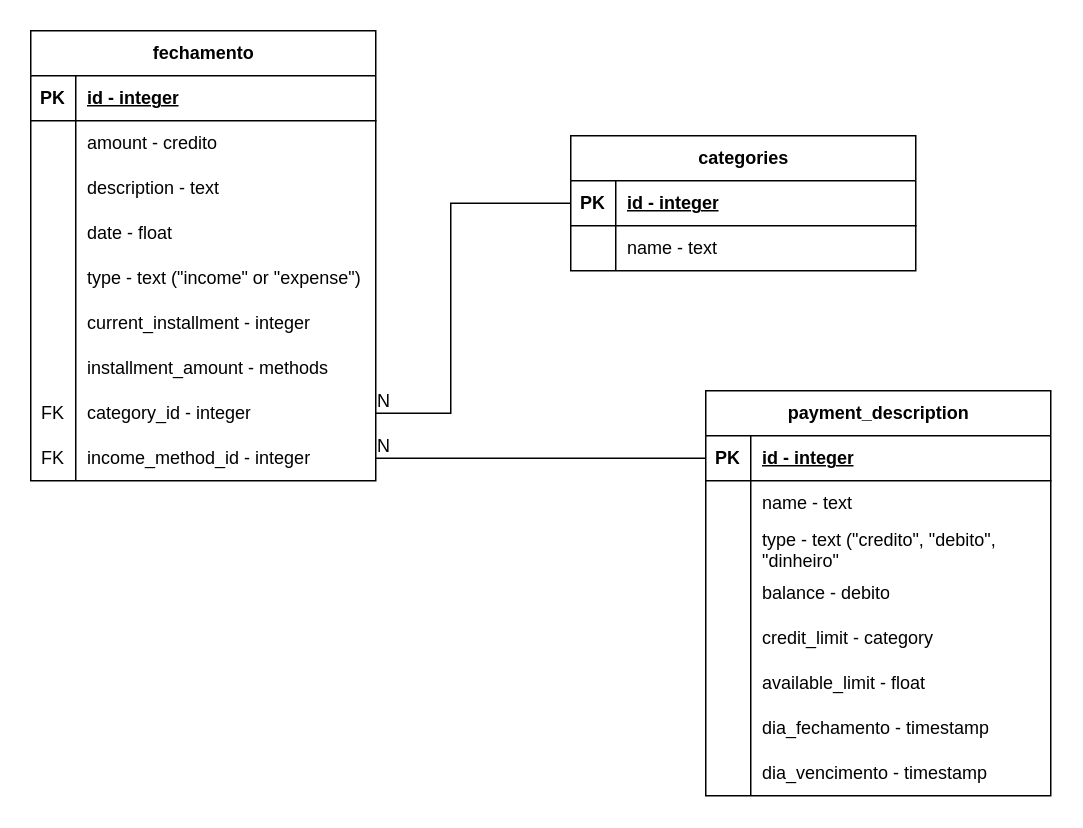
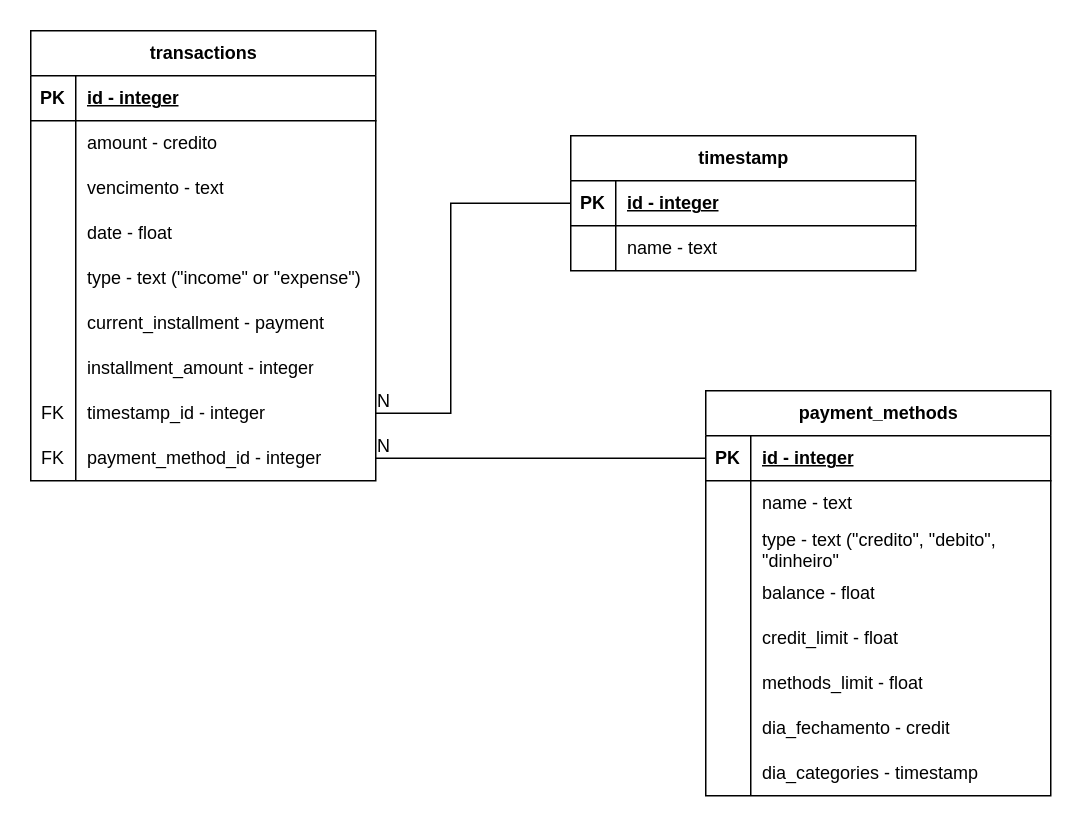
node "fechamento": label "fechamento" -> "transactions"
node "categories": label "categories" -> "timestamp"
node "description - text": label "description - text" -> "vencimento - text"
node "current_installment - integer": label "current_installment - integer" -> "current_installment - payment"
node "installment_amount - methods": label "installment_amount - methods" -> "installment_amount - integer"
node "category_id - integer": label "category_id - integer" -> "timestamp_id - integer"
node "payment_description": label "payment_description" -> "payment_methods"
node "income_method_id - integer": label "income_method_id - integer" -> "payment_method_id - integer"
node "balance - debito": label "balance - debito" -> "balance - float"
node "credit_limit - category": label "credit_limit - category" -> "credit_limit - float"
node "available_limit - float": label "available_limit - float" -> "methods_limit - float"
node "dia_fechamento - timestamp": label "dia_fechamento - timestamp" -> "dia_fechamento - credit"
node "dia_vencimento - timestamp": label "dia_vencimento - timestamp" -> "dia_categories - timestamp"
